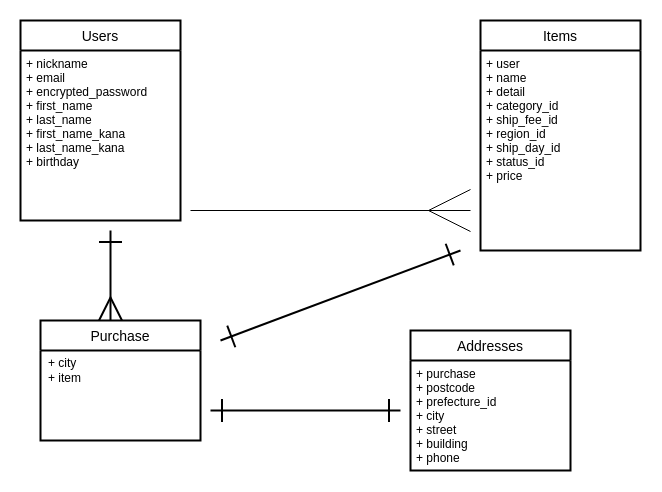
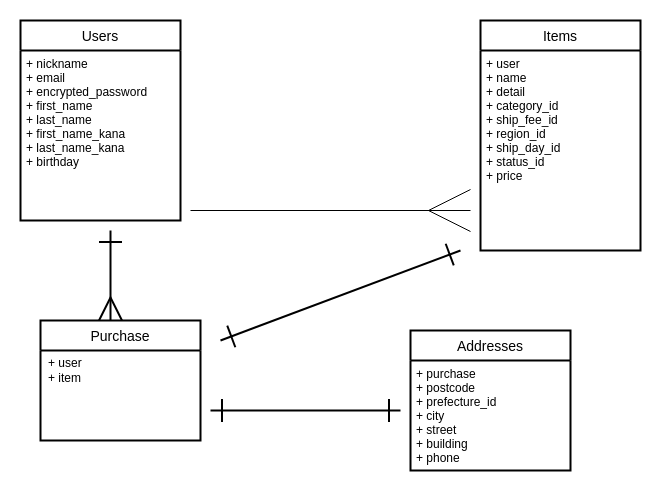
node "+ city + item": label "+ city + item" -> "+ user + item"
